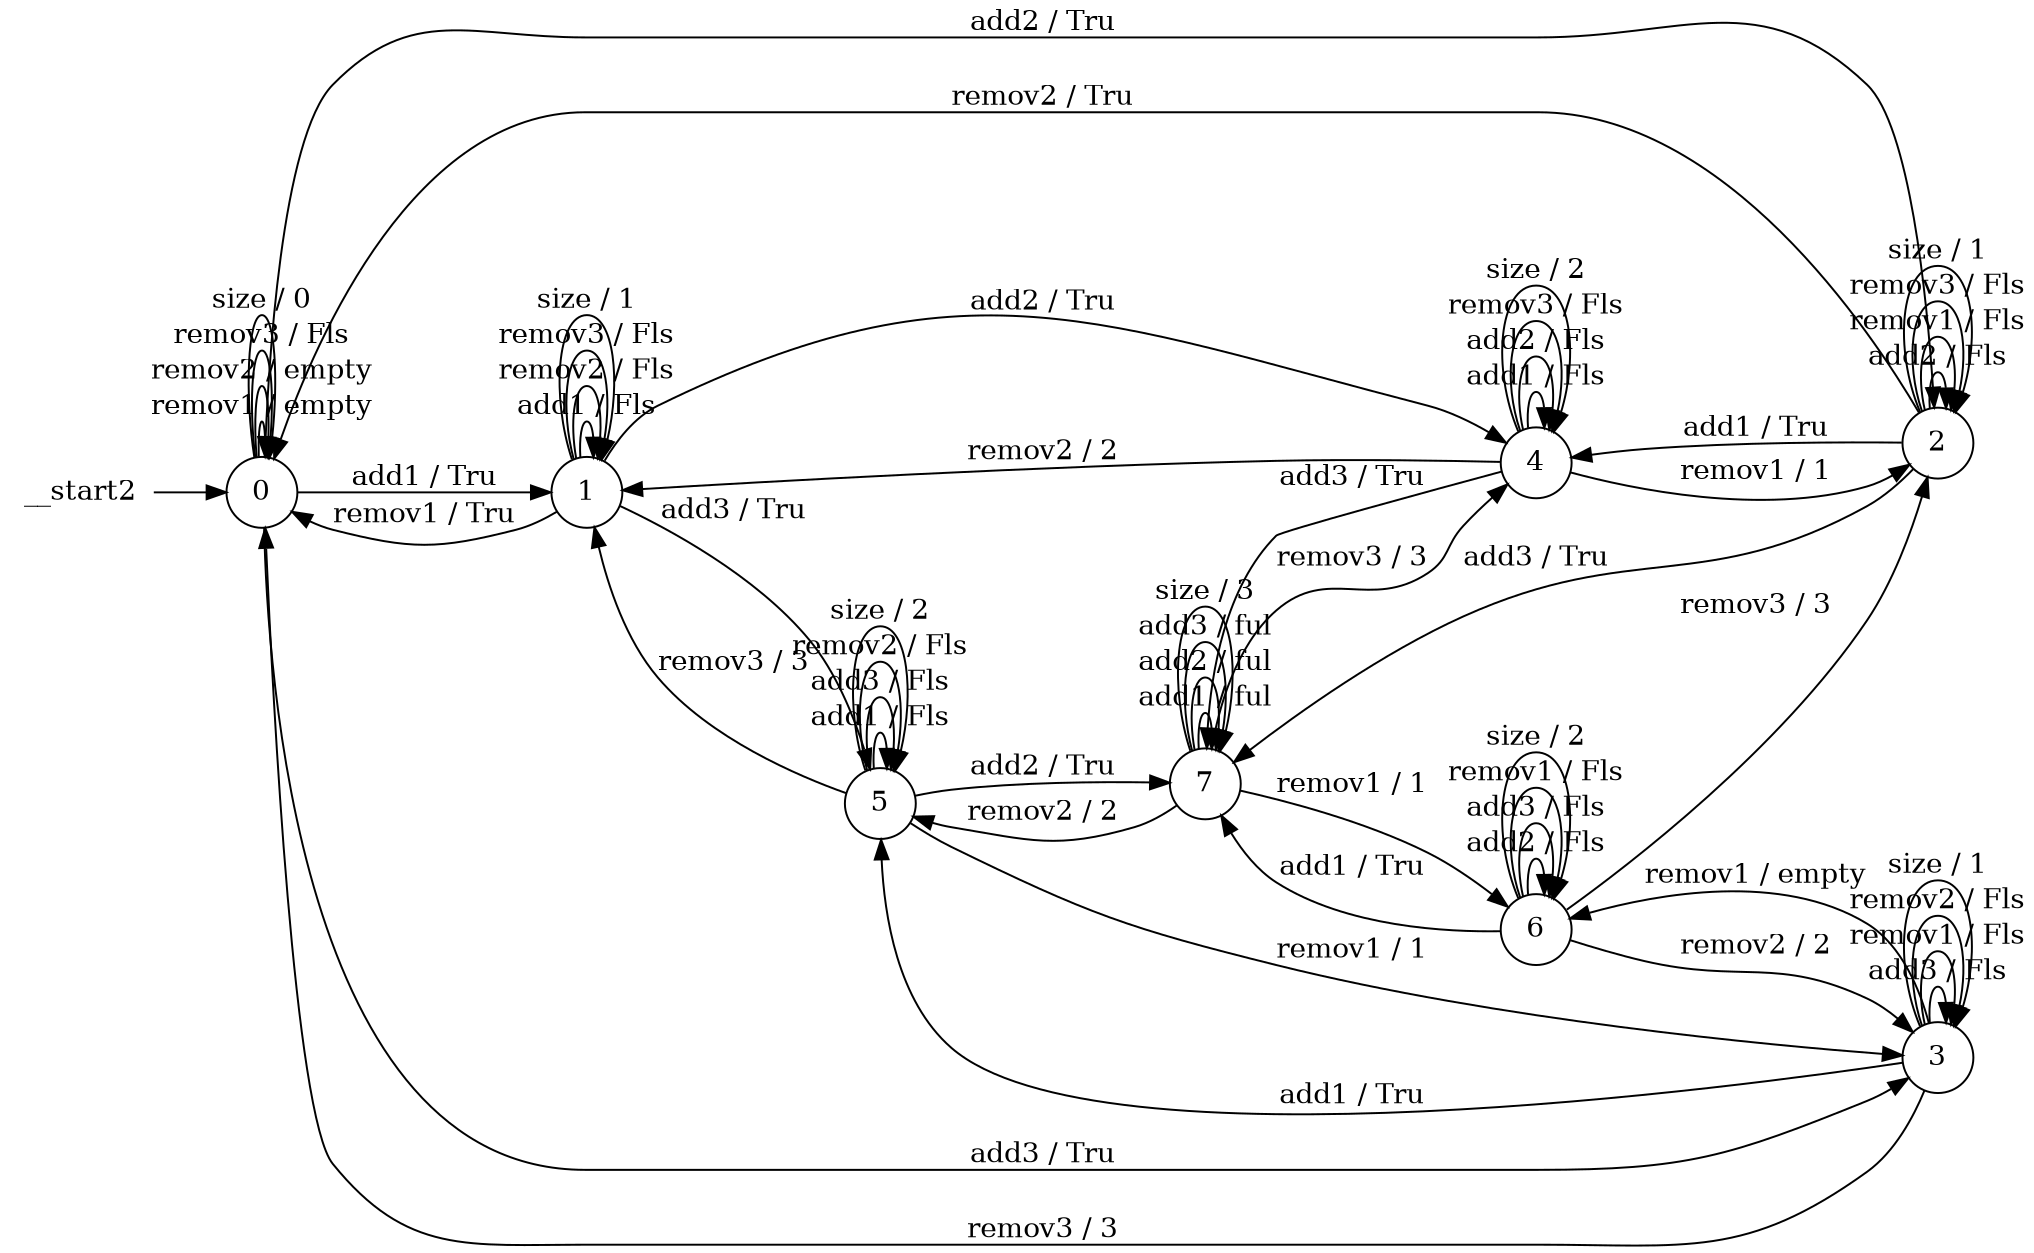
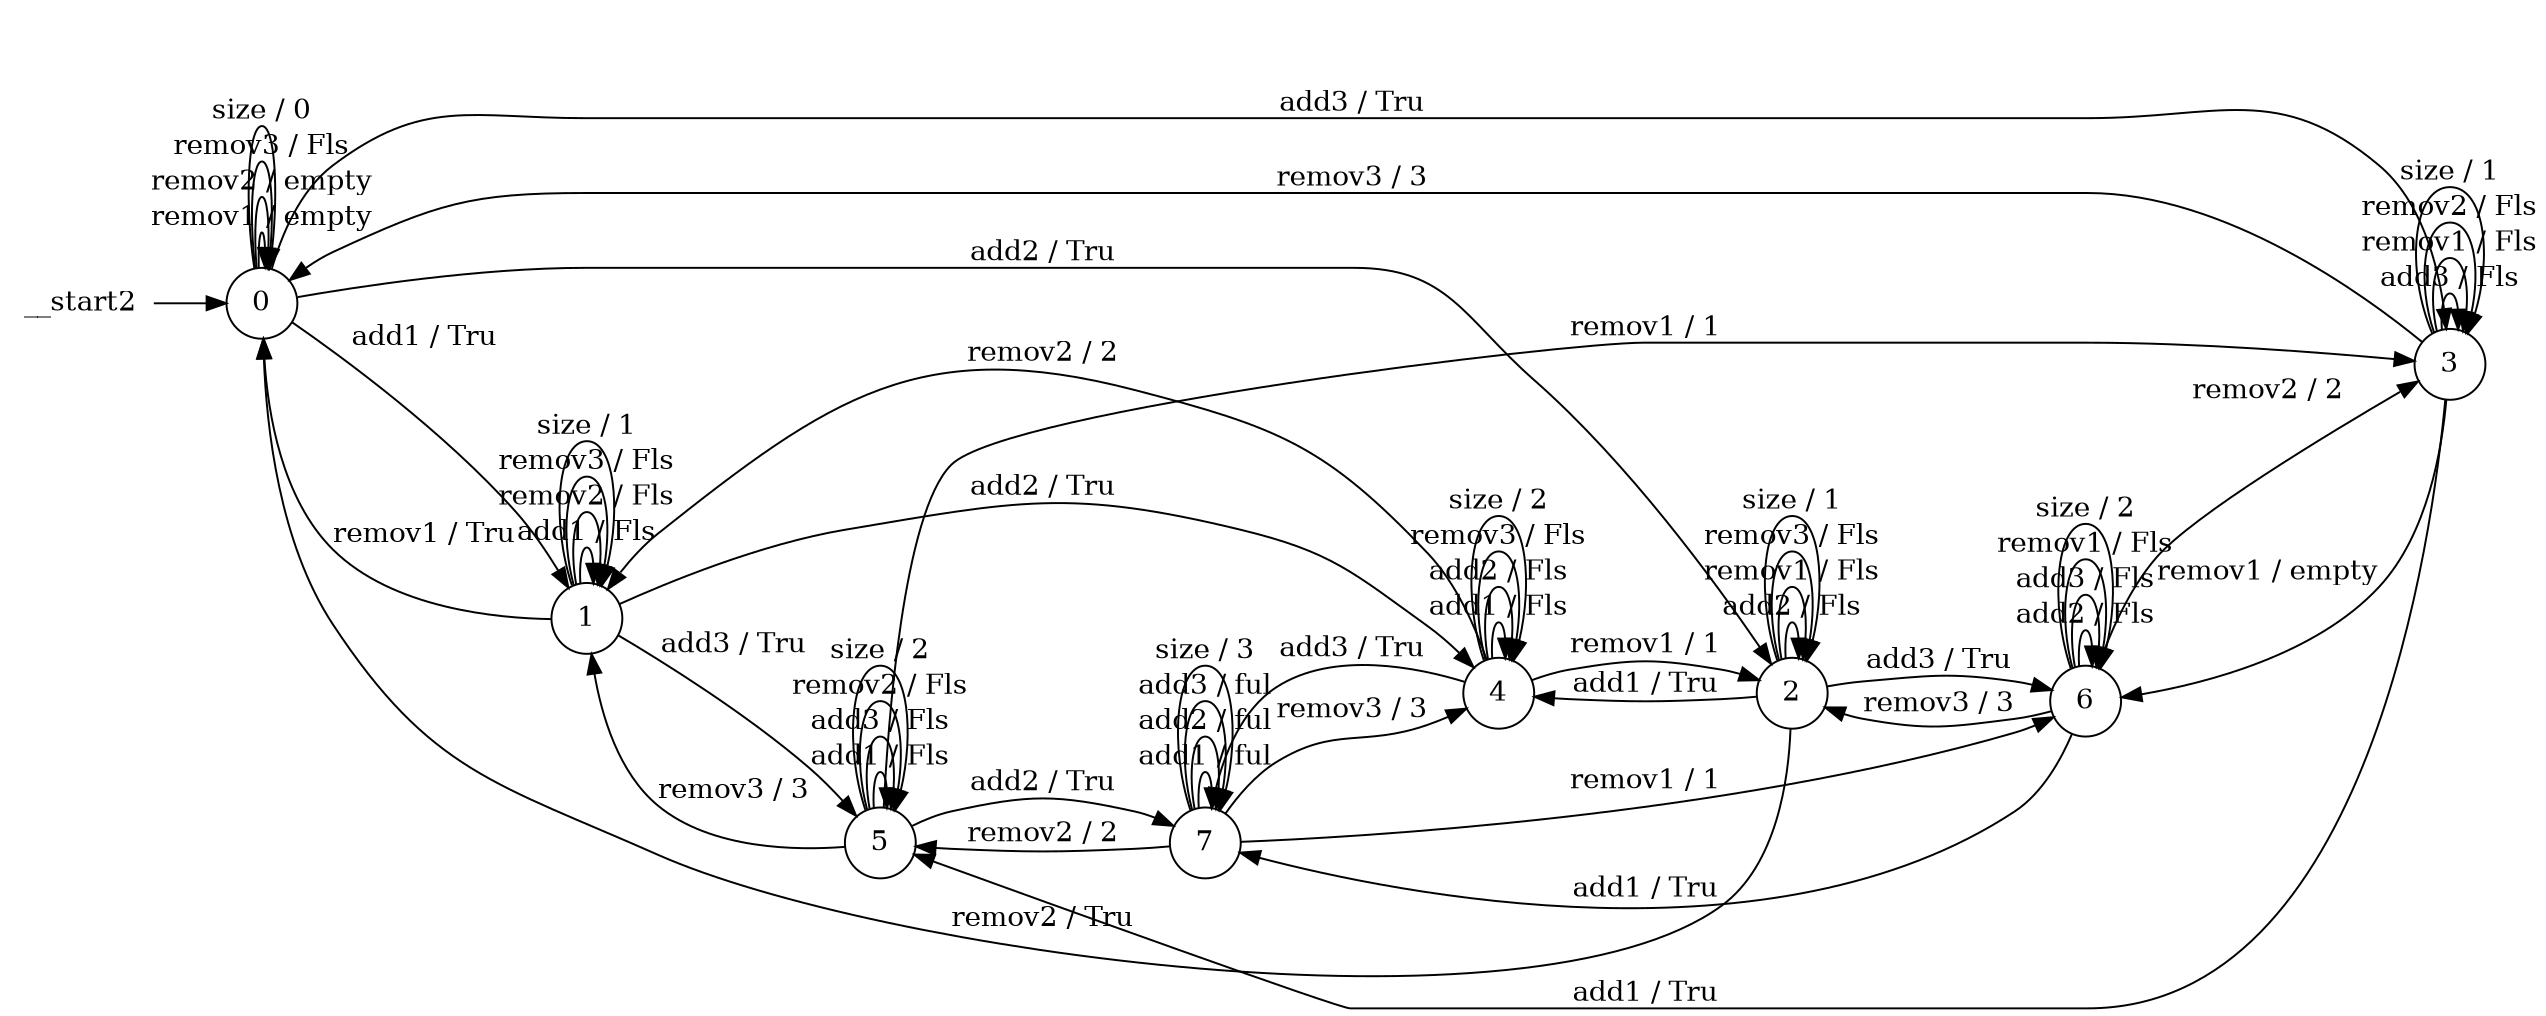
edge "2" -> "7": now "2" -> "6"
